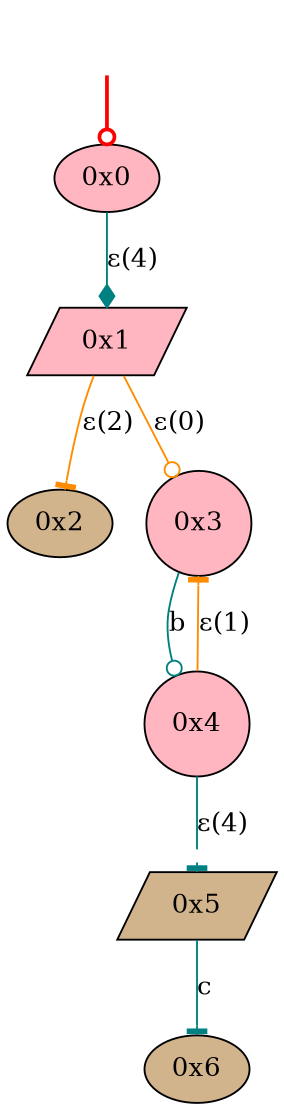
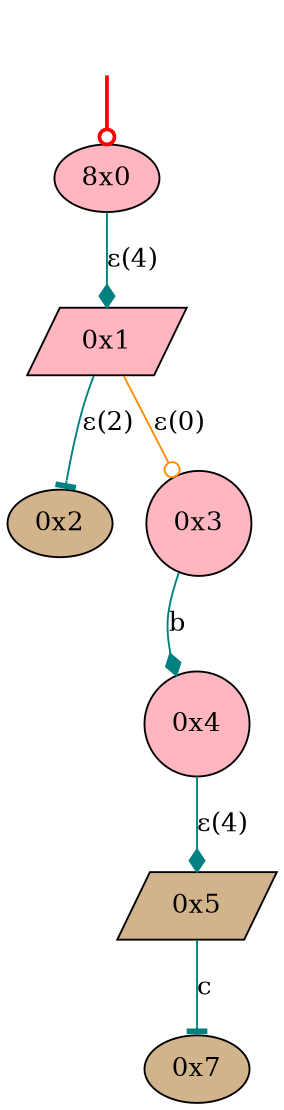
node "0x0": label "0x0" -> "8x0"
edge "0x1" -> "0x2": color darkorange -> teal
edge "0x3" -> "0x4": arrowhead odot -> diamond
edge "0x4" -> "0x3": removed, label "ε(1)"
edge "0x4" -> "0x5": arrowhead tee -> diamond
node "0x6": label "0x6" -> "0x7"
